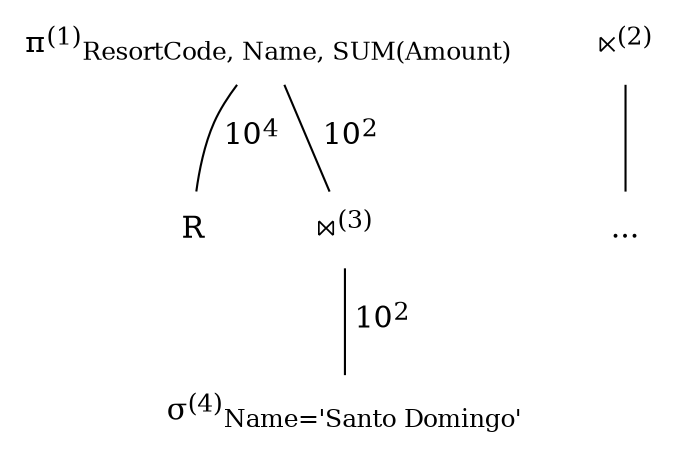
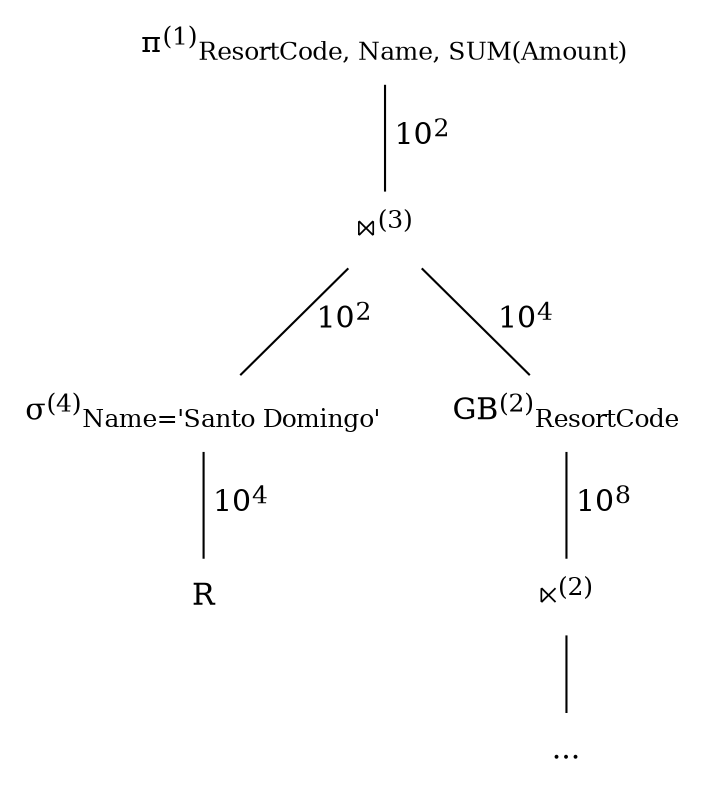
edge "π" -- "R": now "σ" -- "R"
node "GB": added
